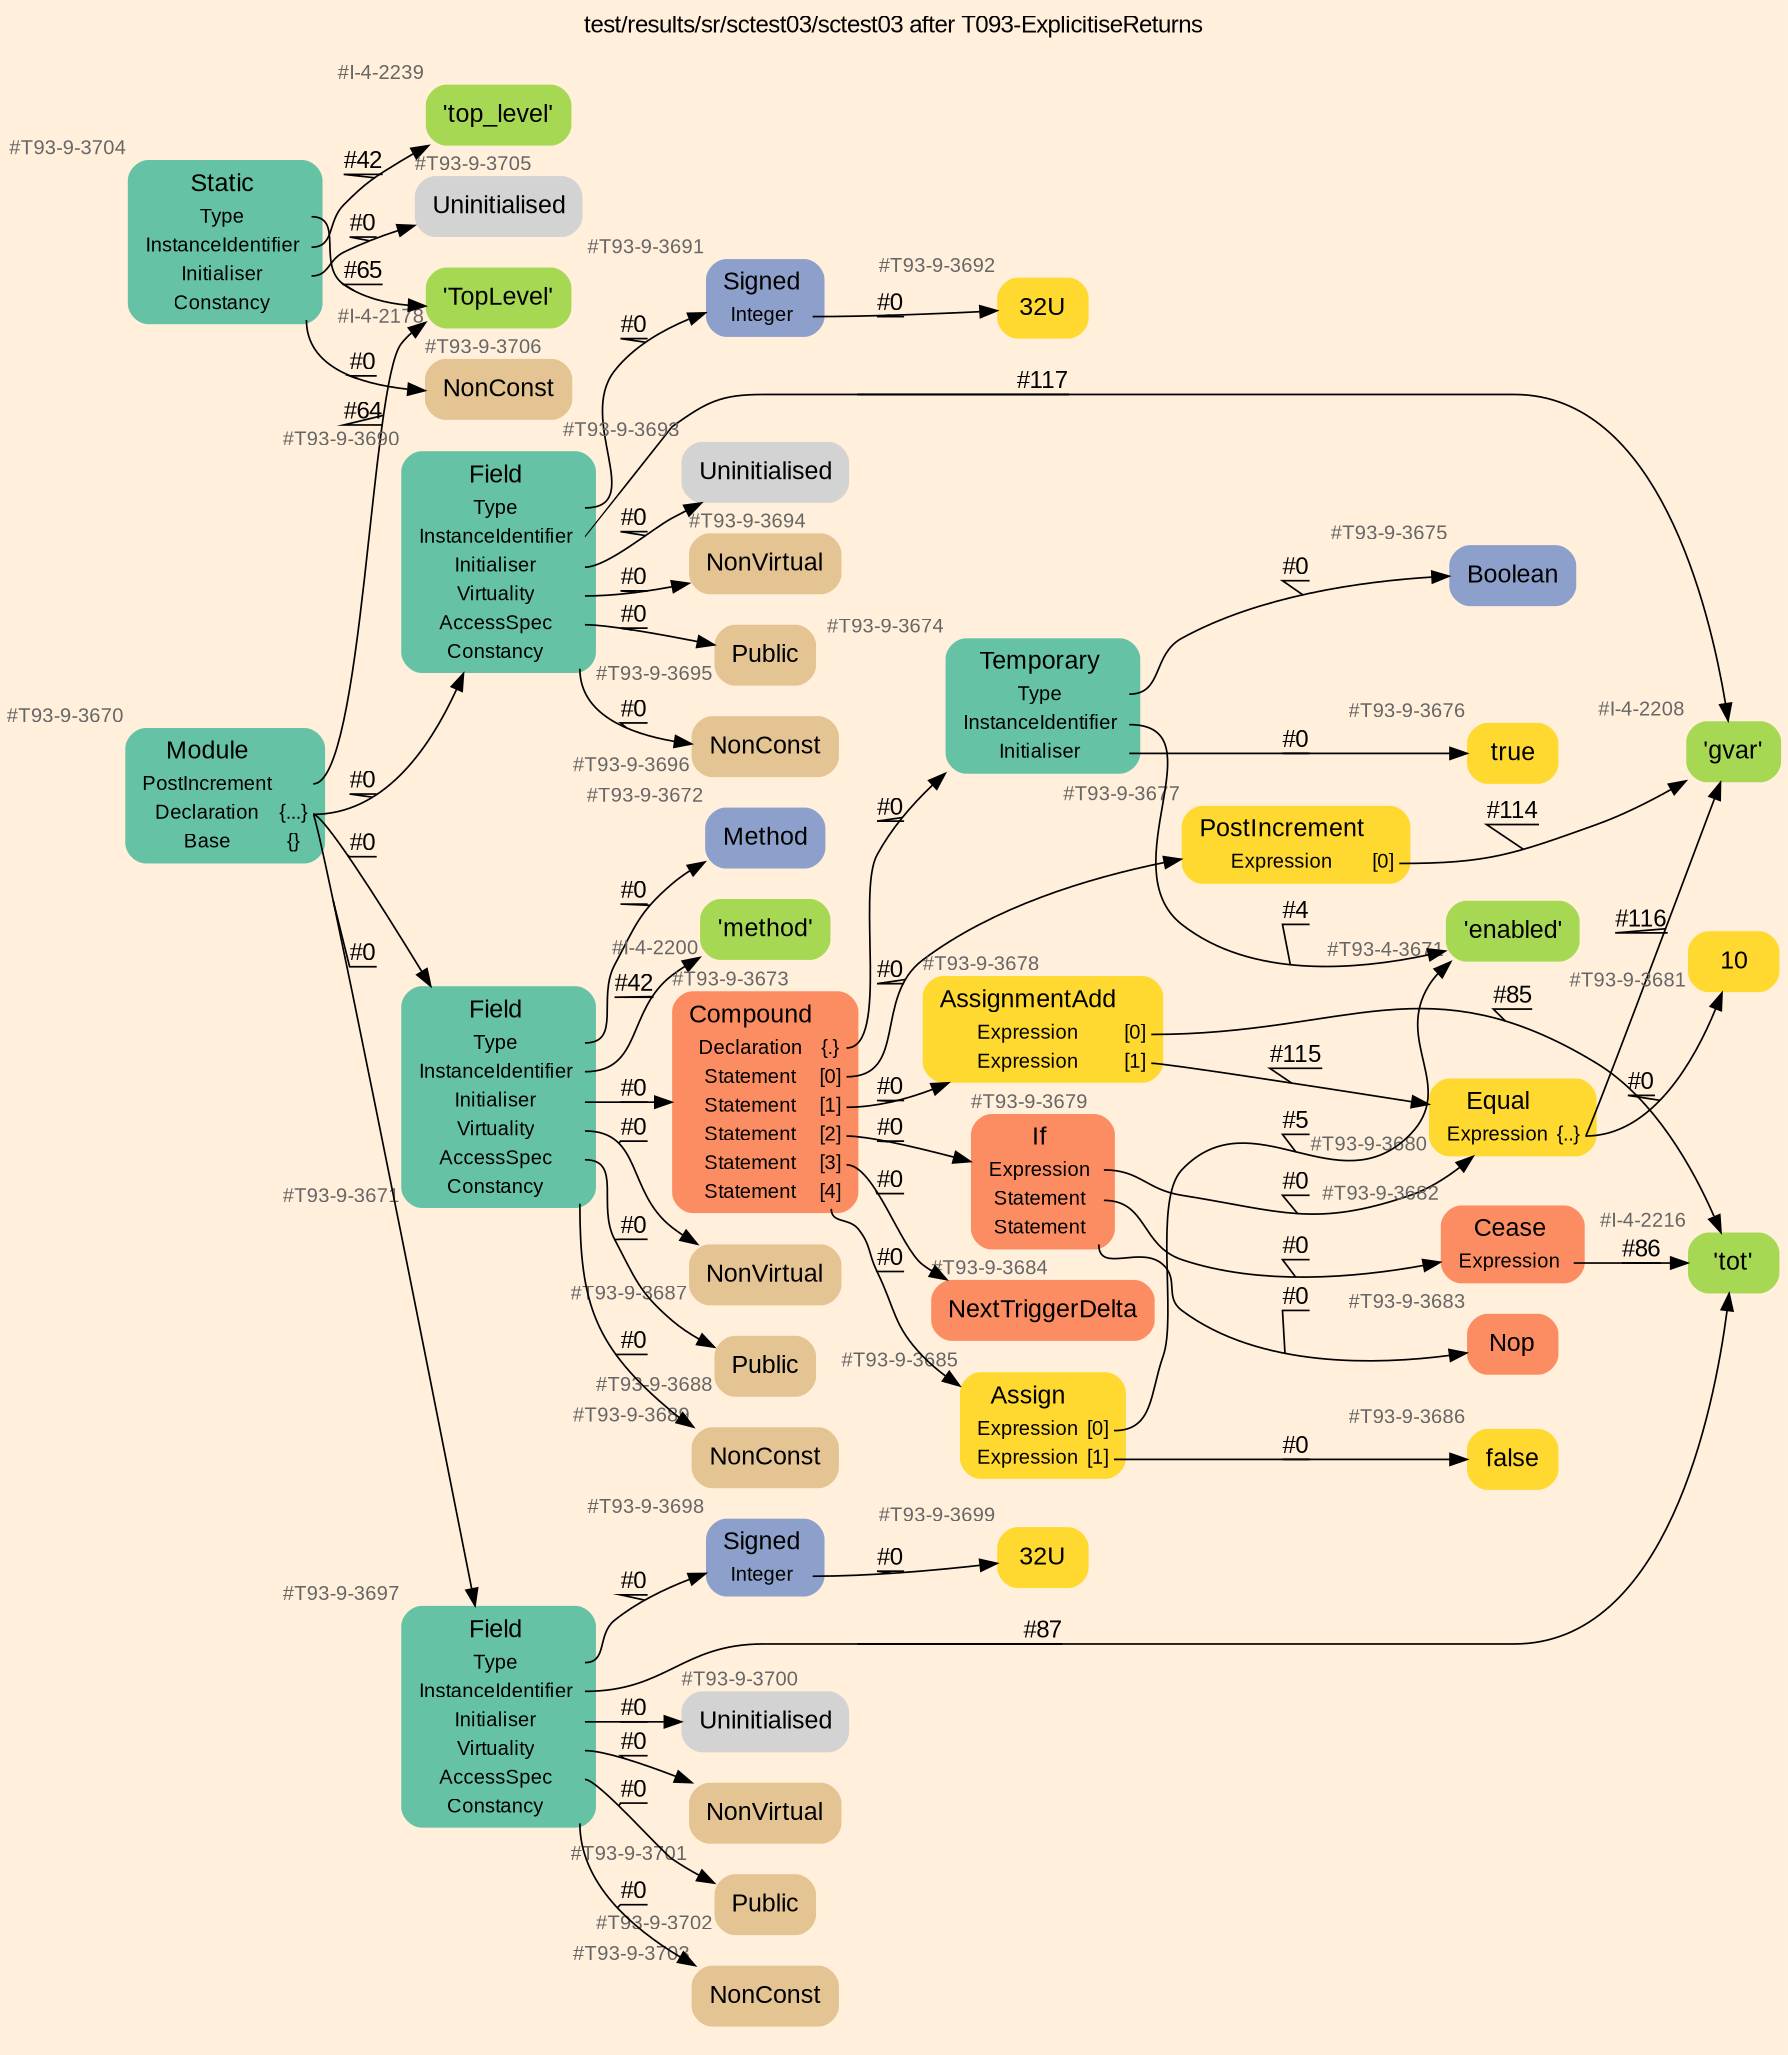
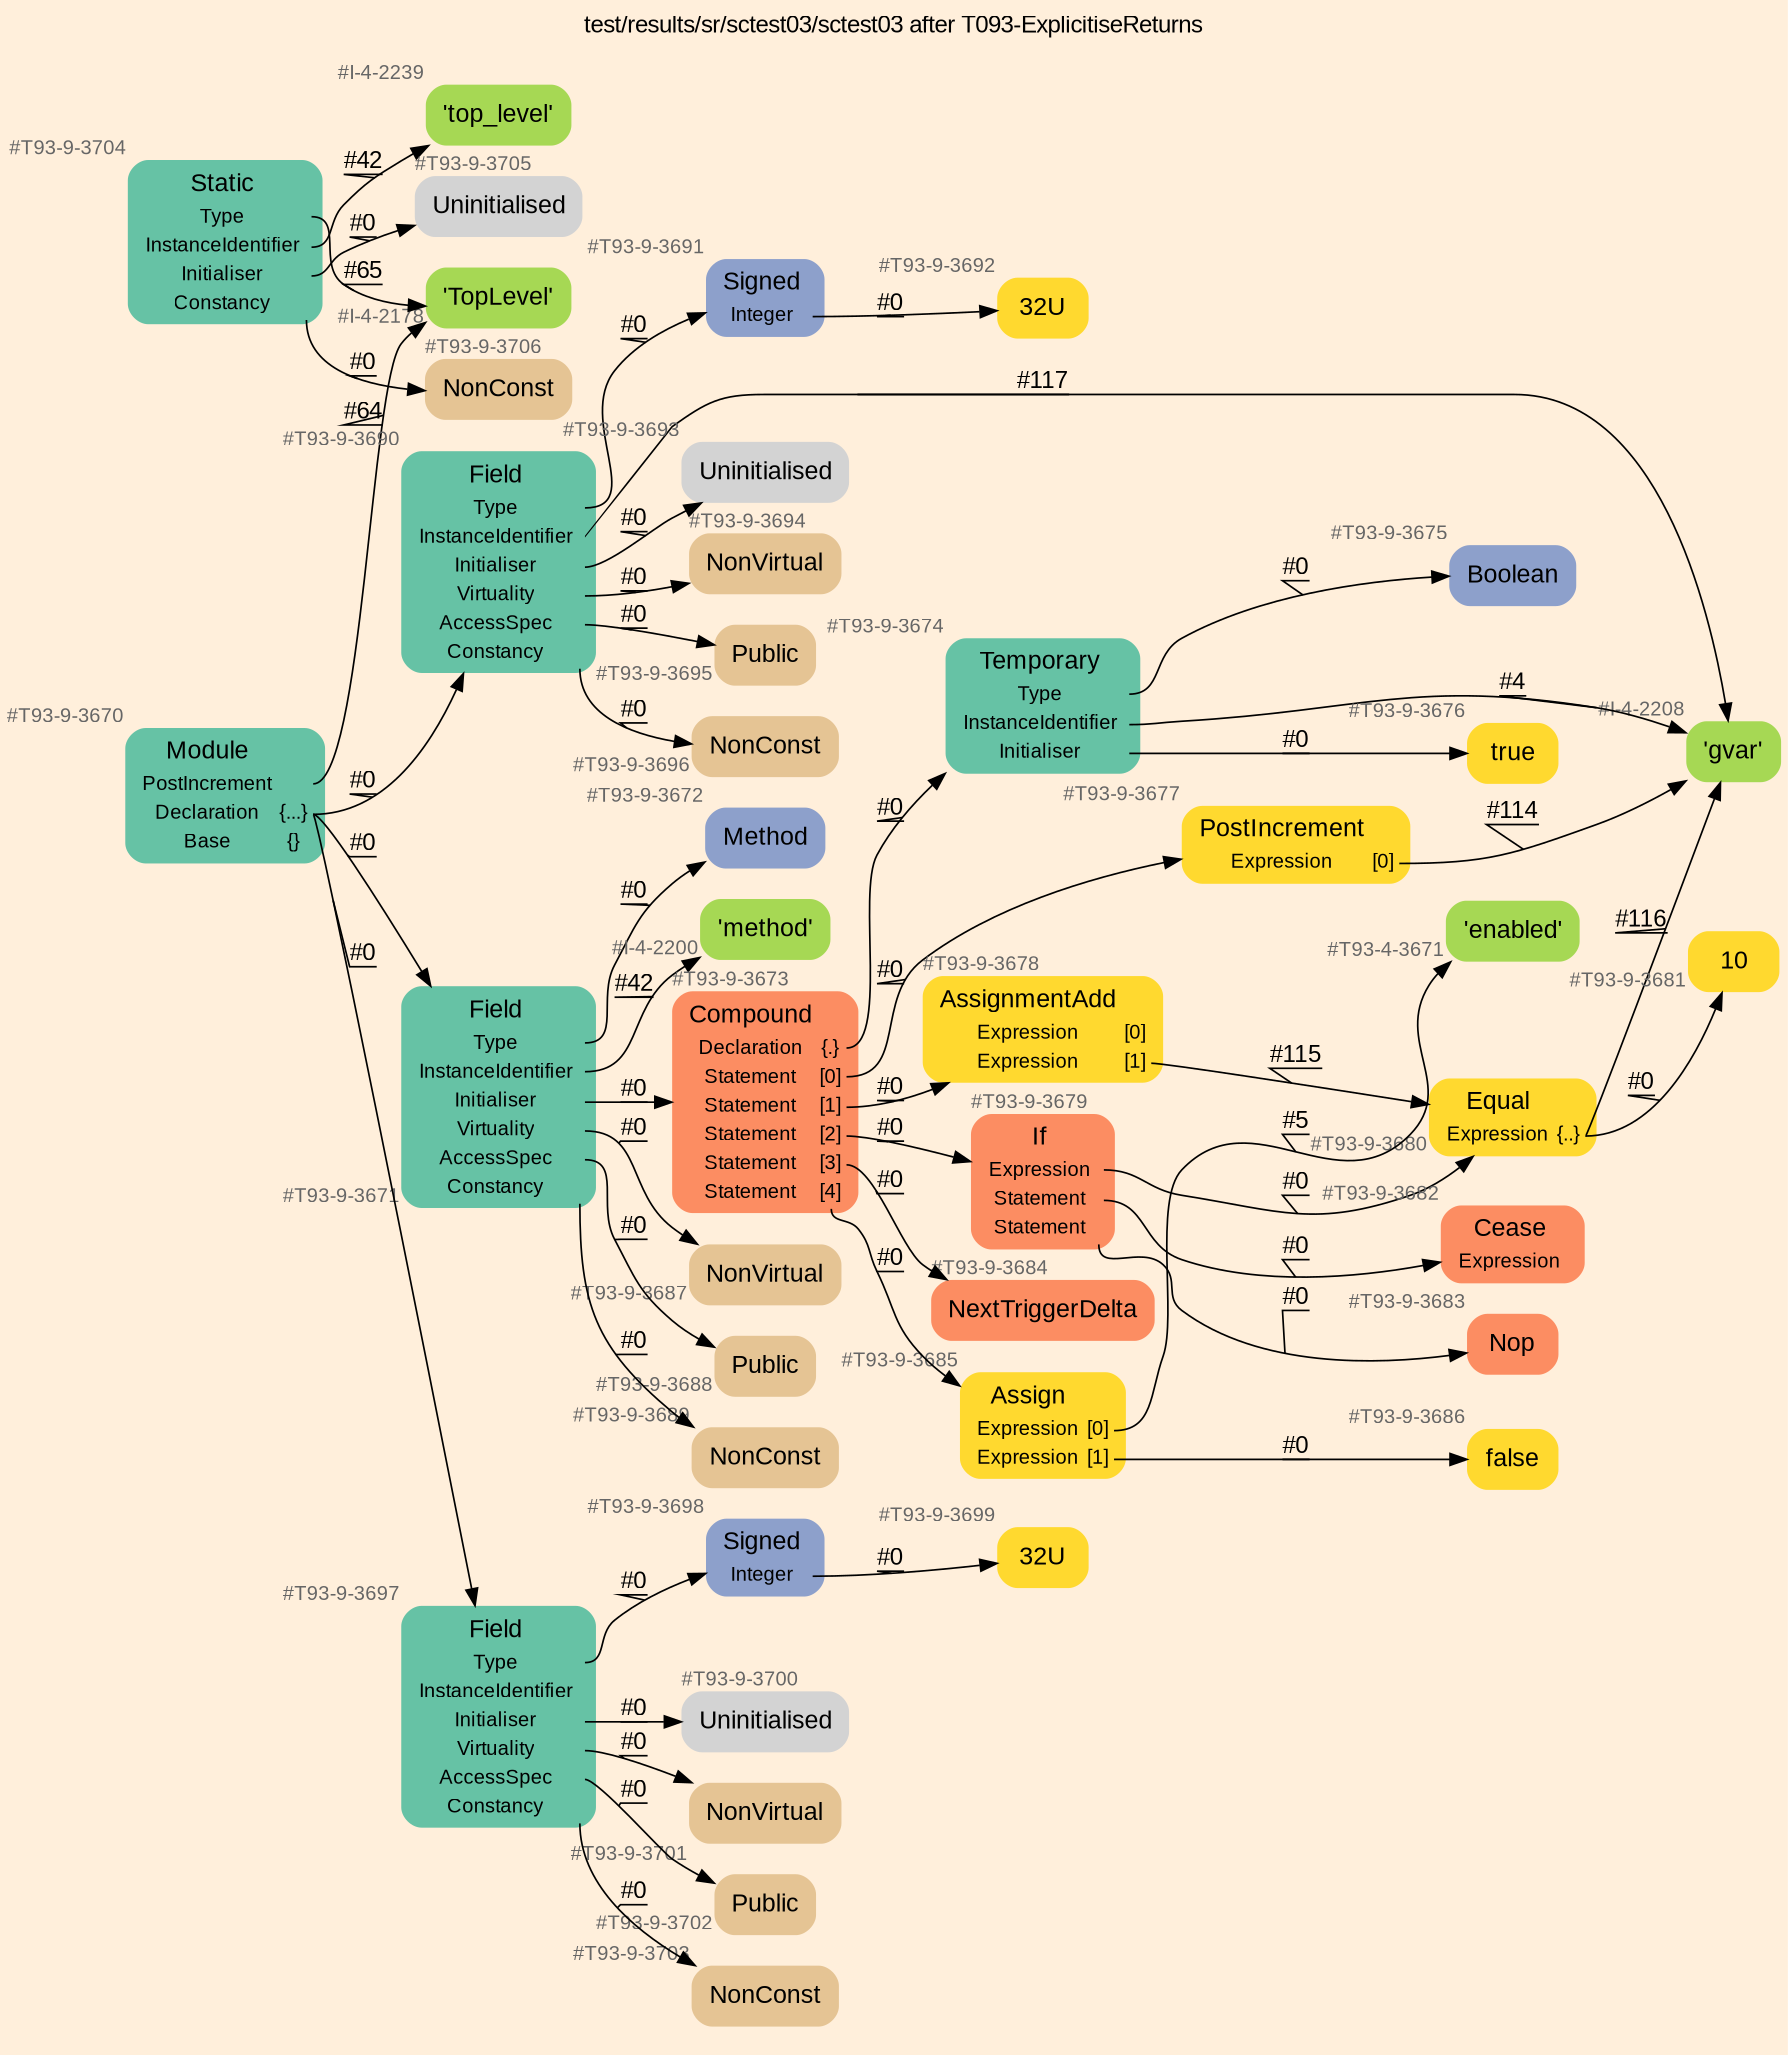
edge "Temporary" -> "'enabled'": now "Temporary" -> "'gvar'"
node "'tot'": removed
